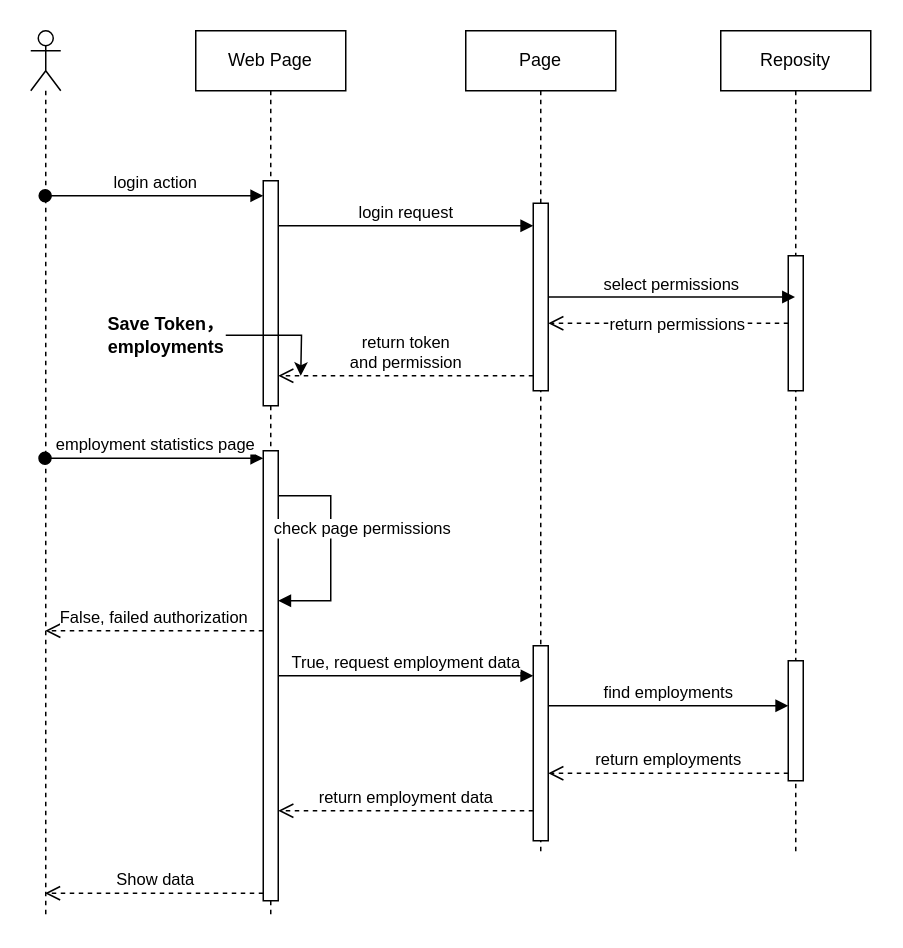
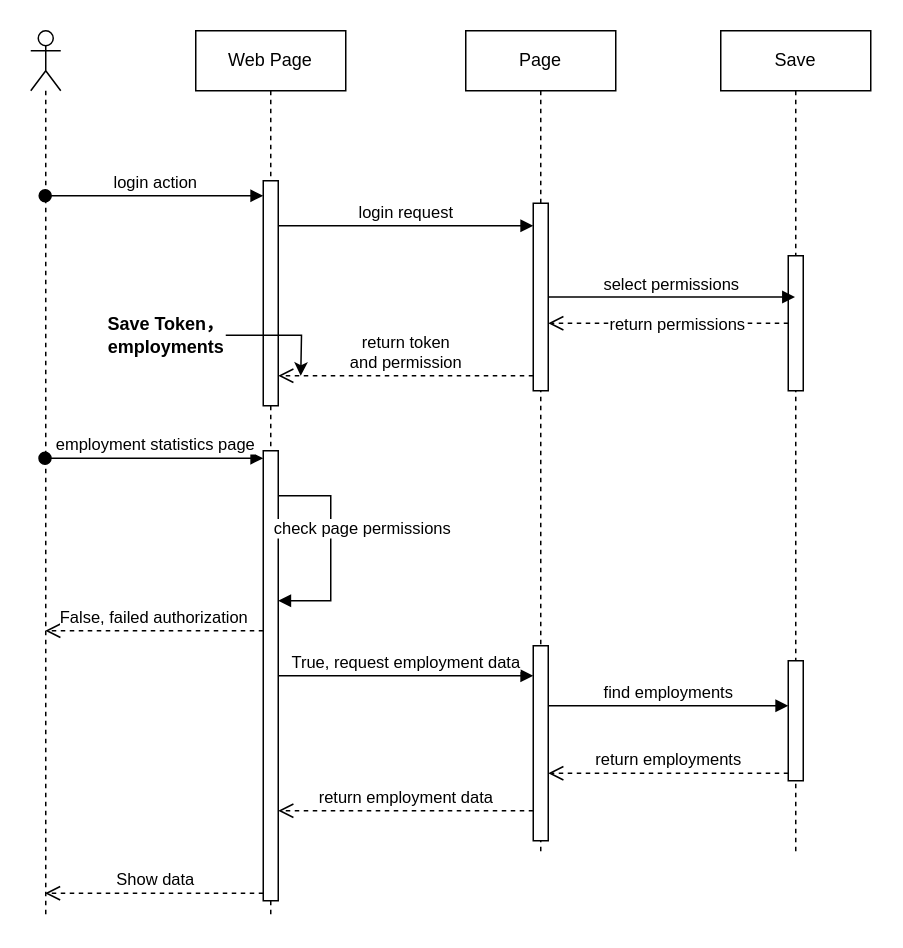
node "Reposity": label "Reposity" -> "Save"
